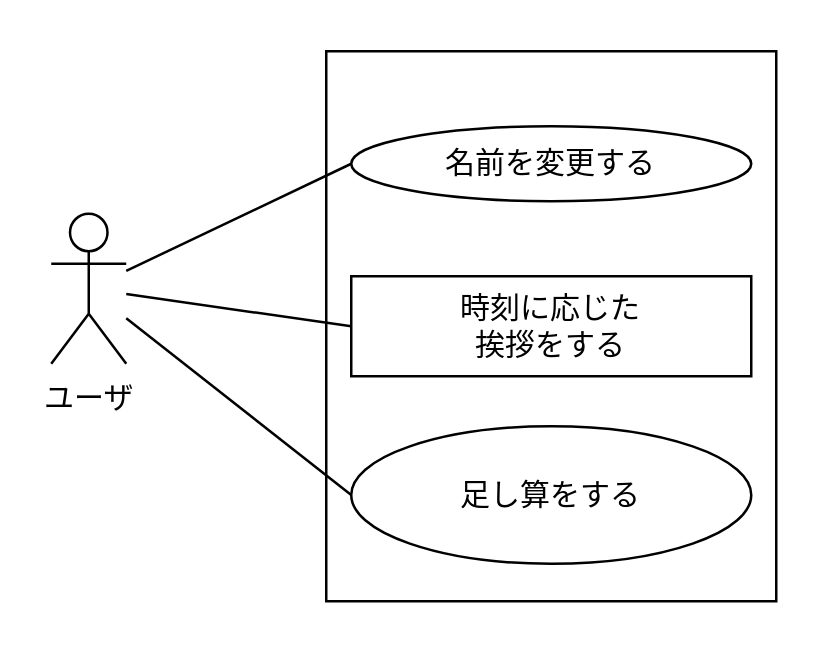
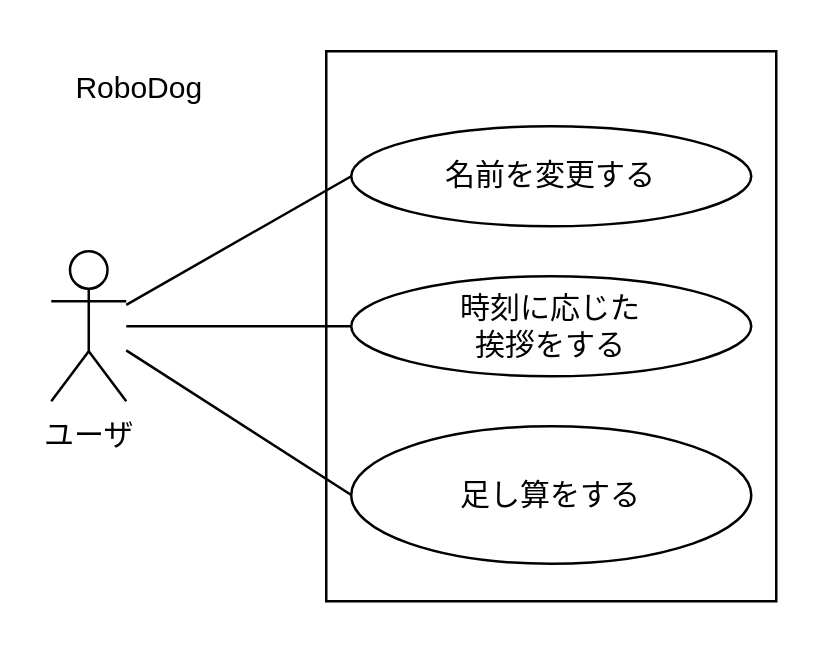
node "RoboDog": added
node "名前を変更する": size 400x75 -> 400x100
node "ユーザ": moved (89, 289) -> (89, 326)
node "時刻に応じた 挨拶をする": shape rectangle -> ellipse
